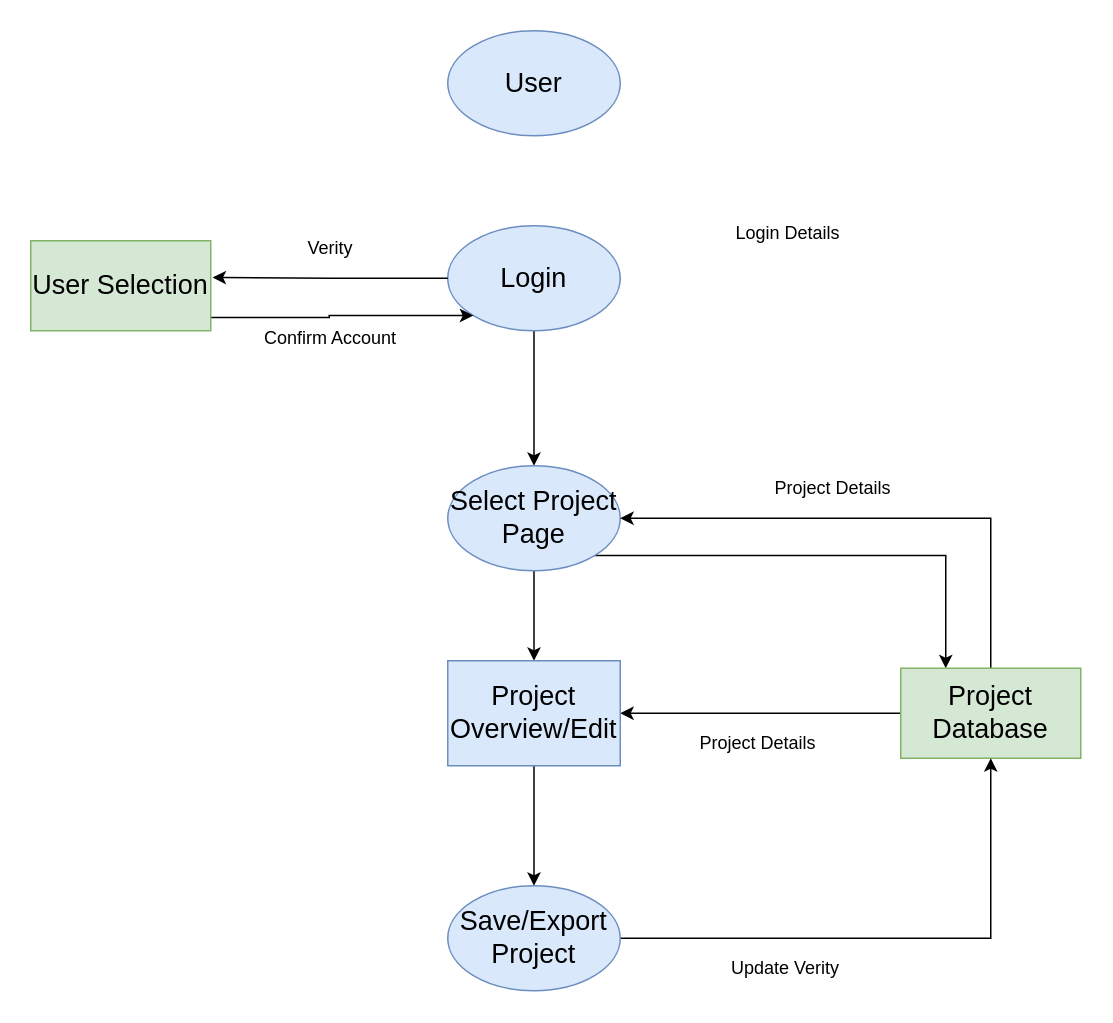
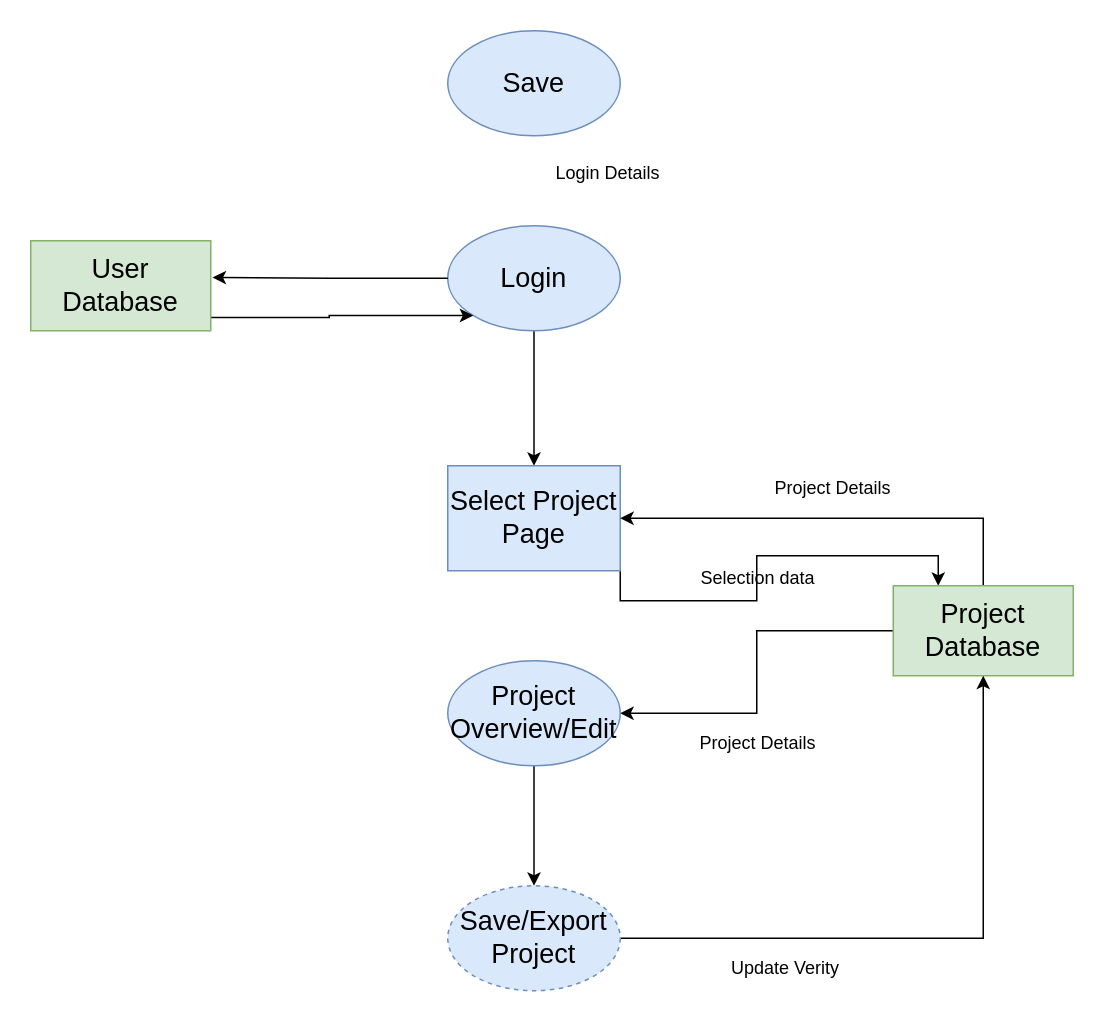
node "User": label "User" -> "Save"
node "Login Details": moved (788, 233) -> (608, 173)
node "Verity": removed
node "User Selection": label "User Selection" -> "User Database"
node "Confirm Account": removed
node "Select Project Page": shape ellipse -> rectangle
node "Selection data": added
edge "Select Project Page" -> "Project Overview/Edit": removed
node "Project Overview/Edit": shape rectangle -> ellipse
node "Project Database": moved (991, 713) -> (983, 631)
node "Save/Export Project": style solid -> dashed
